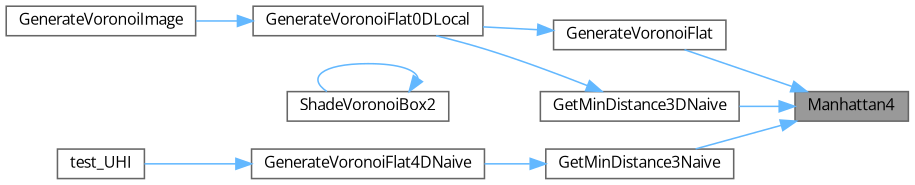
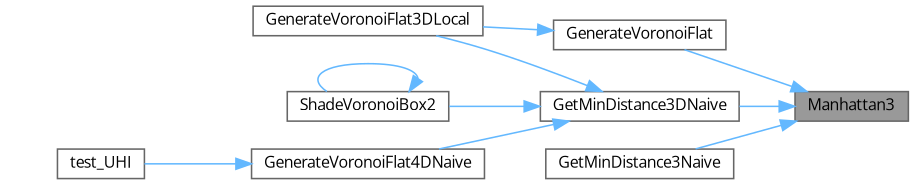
node "GenerateVoronoiImage": removed
node "GenerateVoronoiFlat0DLocal": label "GenerateVoronoiFlat0DLocal" -> "GenerateVoronoiFlat3DLocal"
edge "ShadeVoronoiBox2" -> "GetMinDistance3DNaive": added
node "Manhattan4": label "Manhattan4" -> "Manhattan3"
edge "GenerateVoronoiFlat4DNaive" -> "GetMinDistance3Naive": now "GenerateVoronoiFlat4DNaive" -> "GetMinDistance3DNaive"
